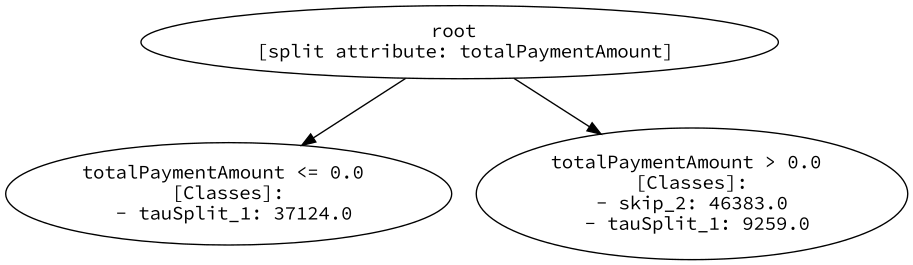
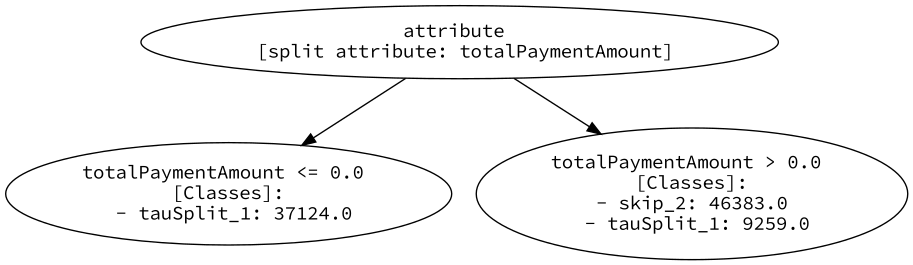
node "root [split attribute: totalPaymentAmount]": label "root [split attribute: totalPaymentAmount]" -> "attribute [split attribute: totalPaymentAmount]"
